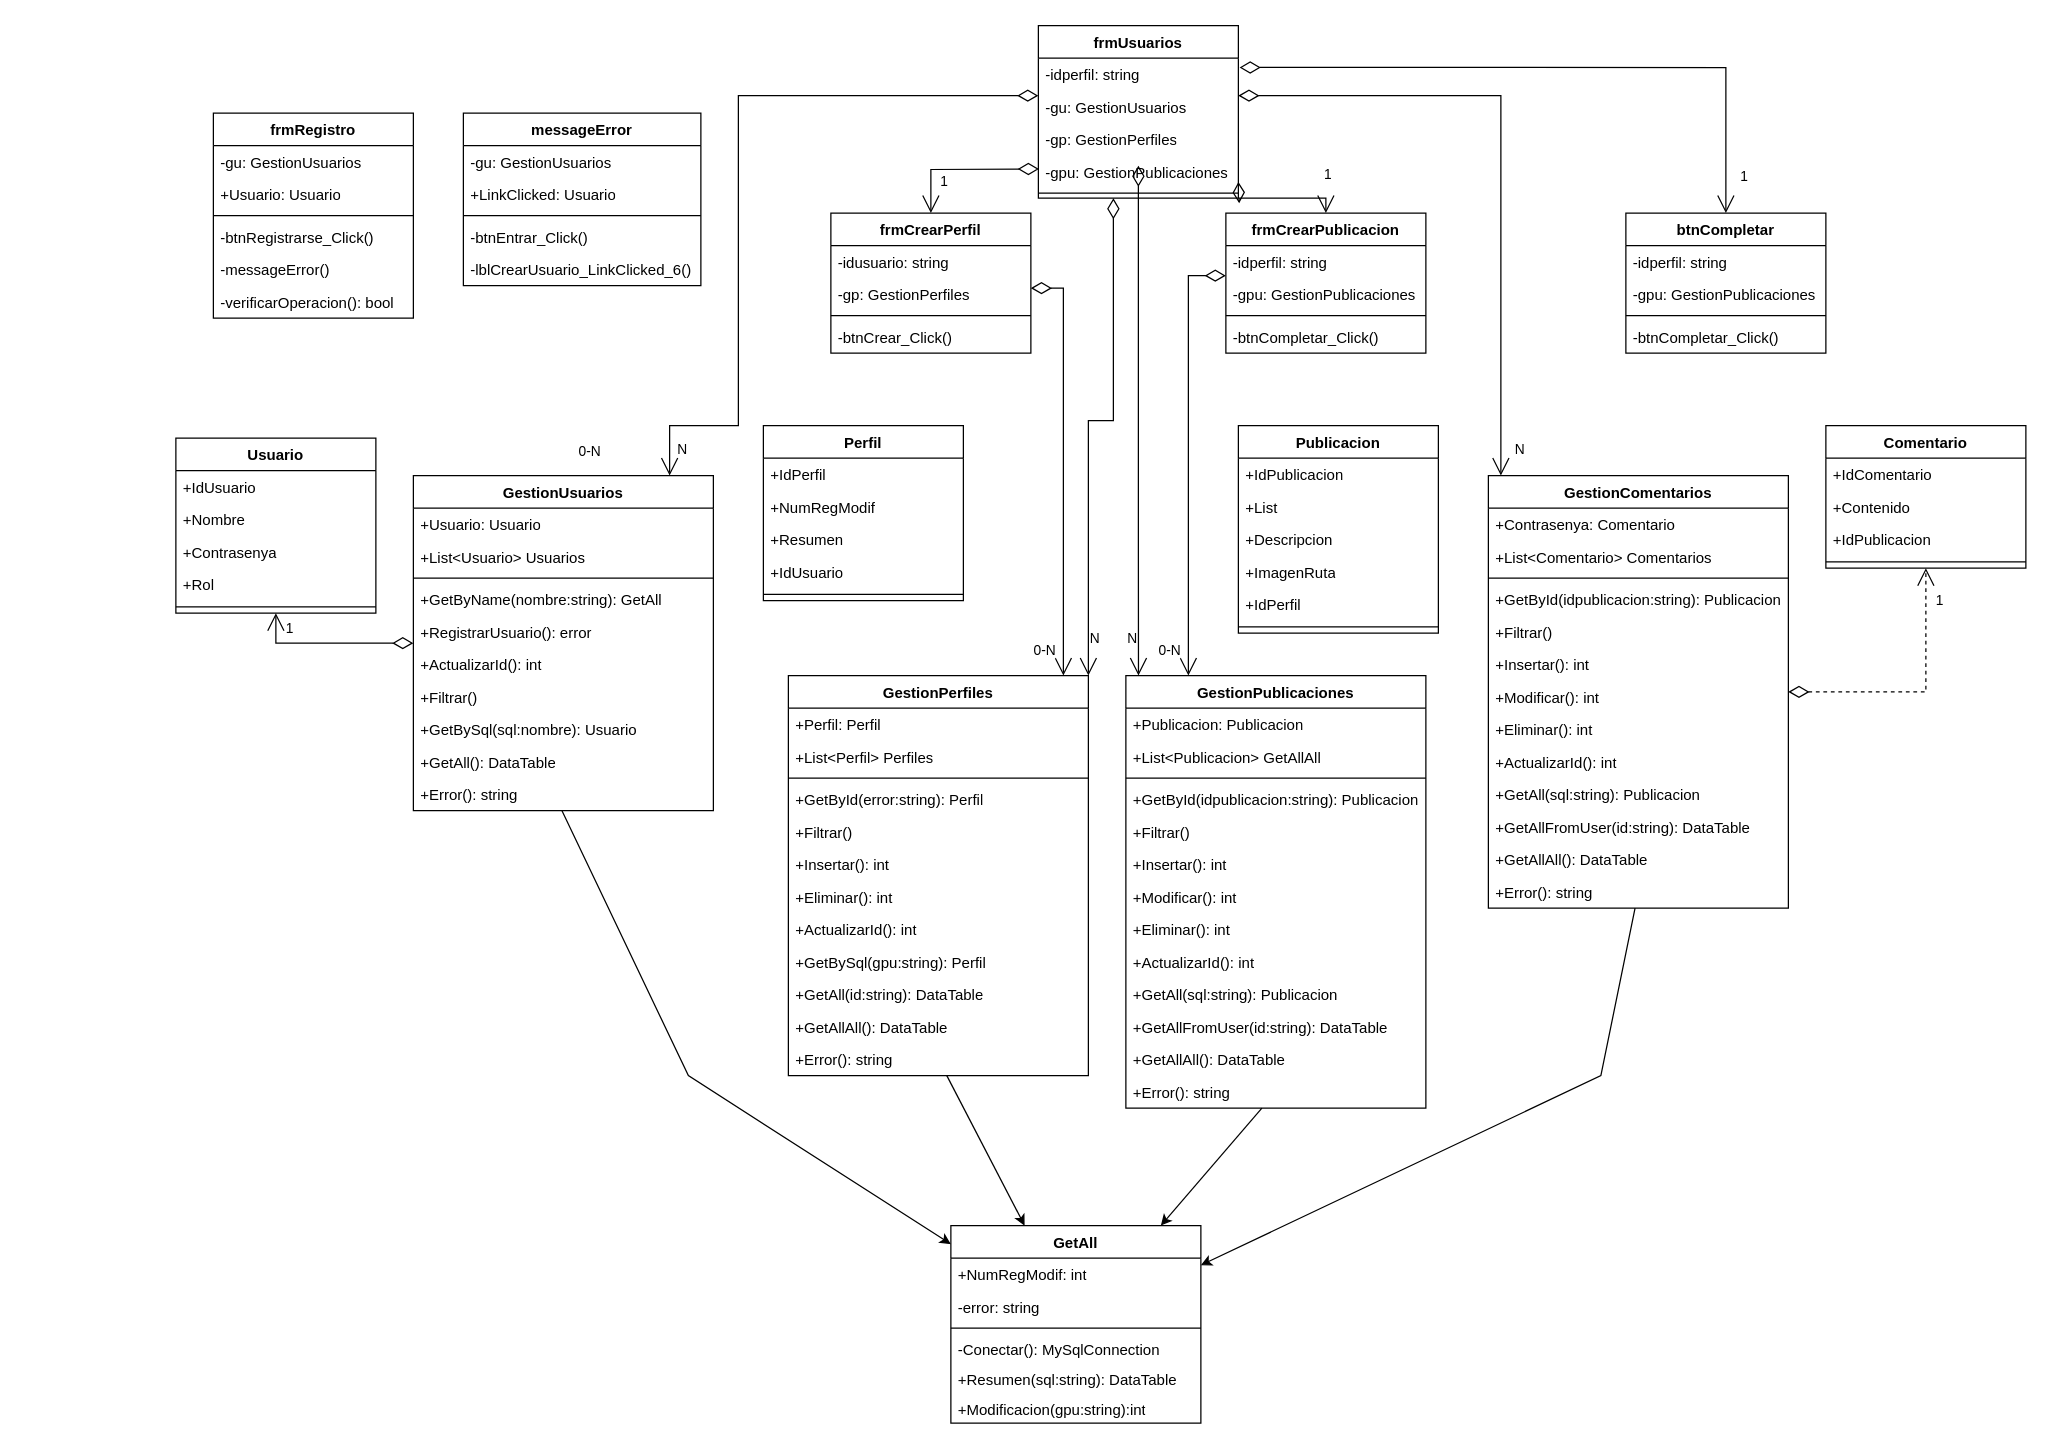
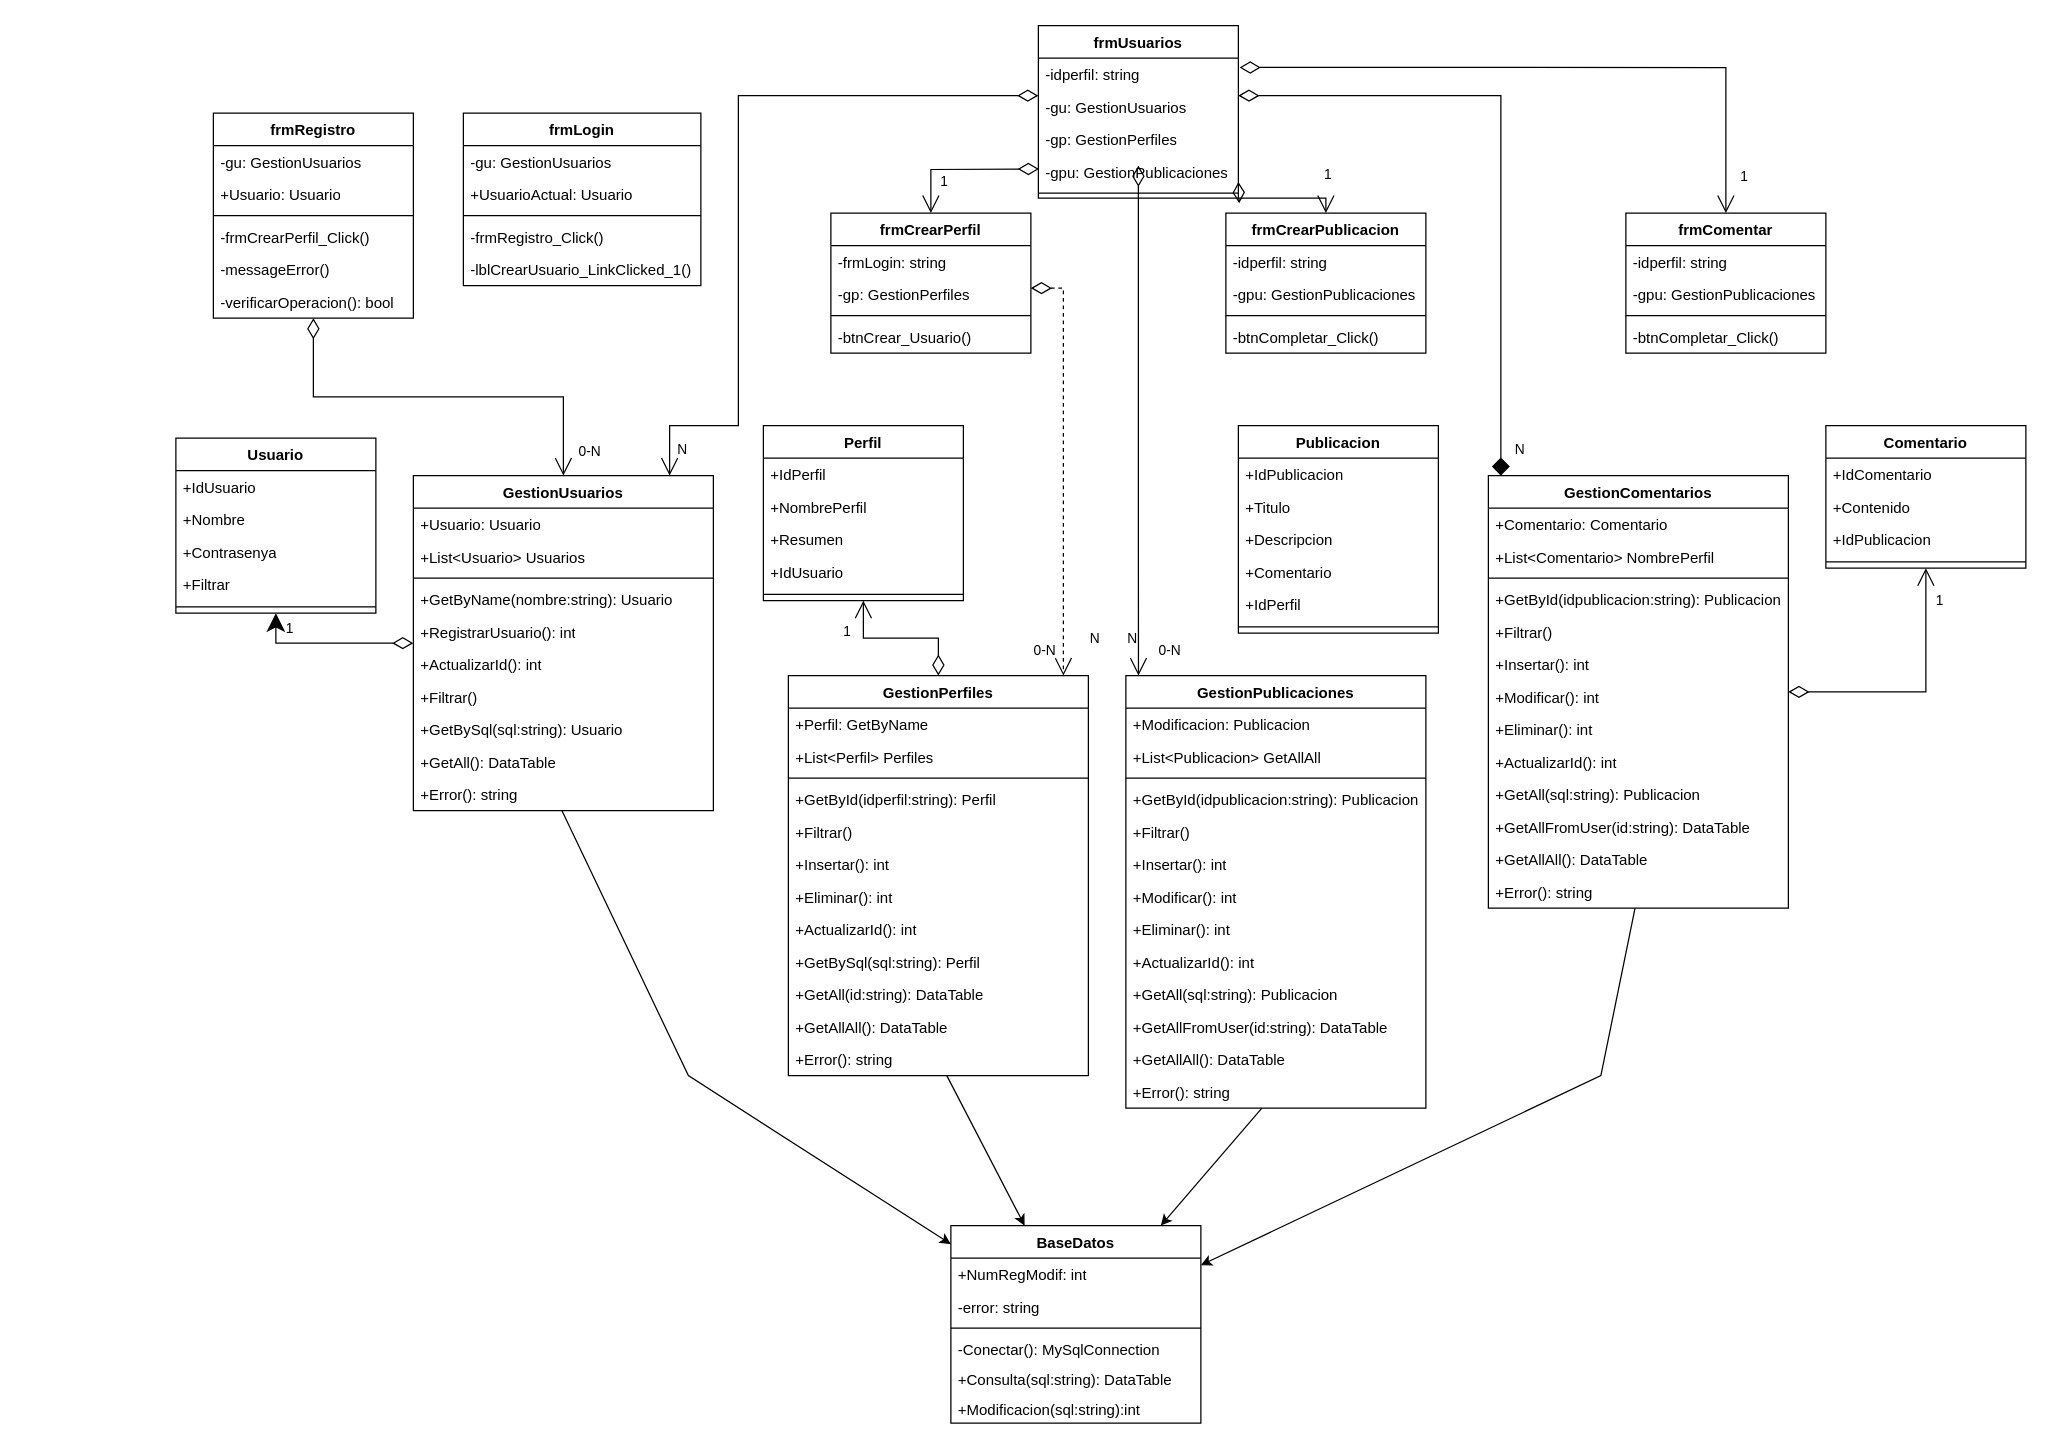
node "messageError": label "messageError" -> "frmLogin"
node "+LinkClicked: Usuario": label "+LinkClicked: Usuario" -> "+UsuarioActual: Usuario"
node "btnCompletar": label "btnCompletar" -> "frmComentar"
node "-btnRegistrarse_Click()": label "-btnRegistrarse_Click()" -> "-frmCrearPerfil_Click()"
node "-btnEntrar_Click()": label "-btnEntrar_Click()" -> "-frmRegistro_Click()"
node "-idusuario: string": label "-idusuario: string" -> "-frmLogin: string"
node "-lblCrearUsuario_LinkClicked_6()": label "-lblCrearUsuario_LinkClicked_6()" -> "-lblCrearUsuario_LinkClicked_1()"
node "-btnCrear_Click()": label "-btnCrear_Click()" -> "-btnCrear_Usuario()"
edge "frmRegistro" -- "GestionUsuarios": added
edge "frmUsuarios" -- "GestionPerfiles": removed
edge "frmUsuarios" -- "GestionComentarios": arrowhead open -> diamond
edge "frmCrearPublicacion" -- "GestionPublicaciones": removed
edge "frmCrearPerfil" -- "GestionPerfiles": style solid -> dashed
node "+NumRegModif": label "+NumRegModif" -> "+NombrePerfil"
node "+List": label "+List" -> "+Titulo"
node "+Contrasenya: Comentario": label "+Contrasenya: Comentario" -> "+Comentario: Comentario"
node "+List<Comentario> Comentarios": label "+List<Comentario> Comentarios" -> "+List<Comentario> NombrePerfil"
node "+ImagenRuta": label "+ImagenRuta" -> "+Comentario"
node "+Rol": label "+Rol" -> "+Filtrar"
node "+GetByName(nombre:string): GetAll": label "+GetByName(nombre:string): GetAll" -> "+GetByName(nombre:string): Usuario"
edge "Usuario" -- "GestionUsuarios": arrowhead open -> classic
node "+RegistrarUsuario(): error": label "+RegistrarUsuario(): error" -> "+RegistrarUsuario(): int"
edge "Perfil" -- "GestionPerfiles": added, label "1"
edge "Comentario" -- "GestionComentarios": style dashed -> solid
node "+Perfil: Perfil": label "+Perfil: Perfil" -> "+Perfil: GetByName"
node "+Publicacion: Publicacion": label "+Publicacion: Publicacion" -> "+Modificacion: Publicacion"
node "+GetBySql(sql:nombre): Usuario": label "+GetBySql(sql:nombre): Usuario" -> "+GetBySql(sql:string): Usuario"
node "+GetById(error:string): Perfil": label "+GetById(error:string): Perfil" -> "+GetById(idperfil:string): Perfil"
node "+GetBySql(gpu:string): Perfil": label "+GetBySql(gpu:string): Perfil" -> "+GetBySql(sql:string): Perfil"
node "GetAll": label "GetAll" -> "BaseDatos"
node "+Resumen(sql:string): DataTable": label "+Resumen(sql:string): DataTable" -> "+Consulta(sql:string): DataTable"
node "+Modificacion(gpu:string):int": label "+Modificacion(gpu:string):int" -> "+Modificacion(sql:string):int"
